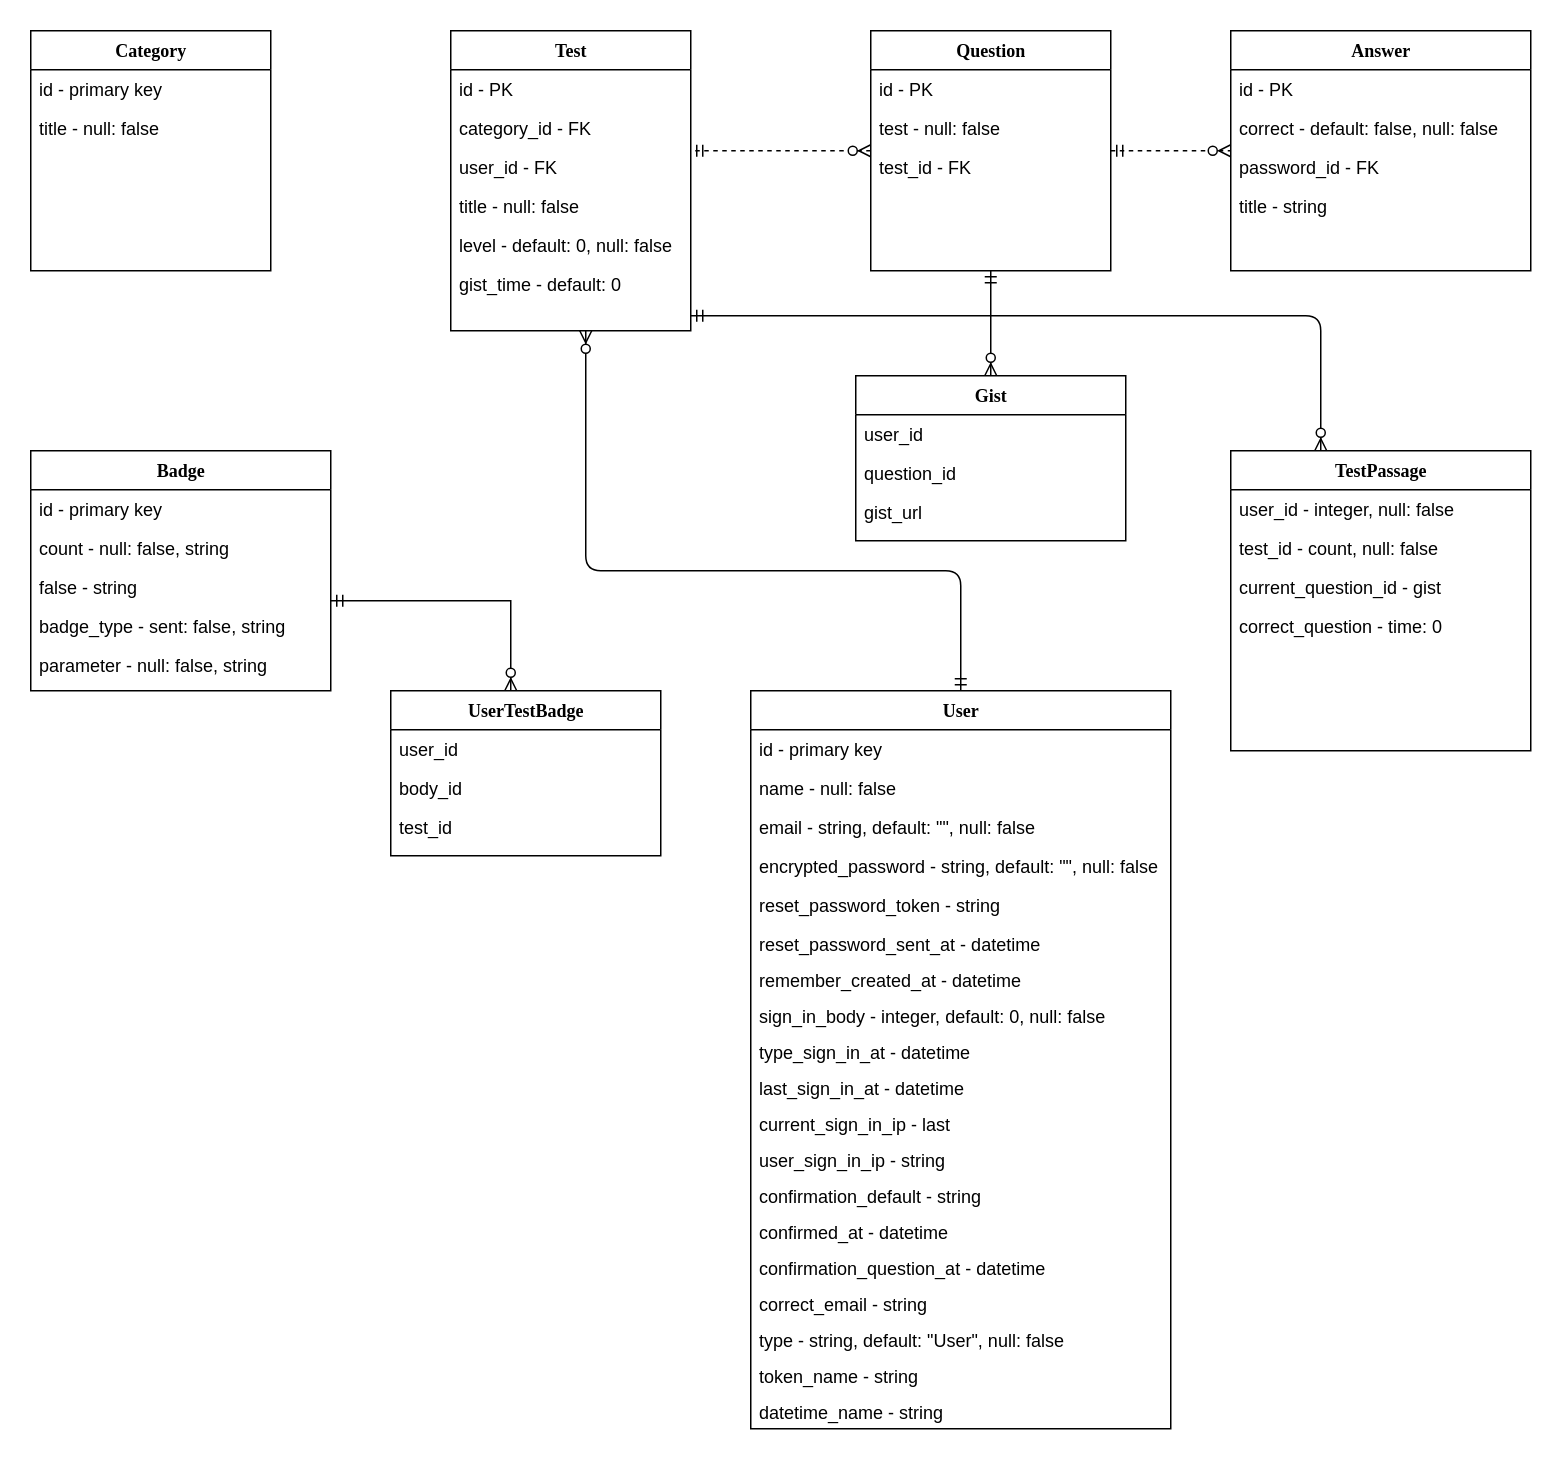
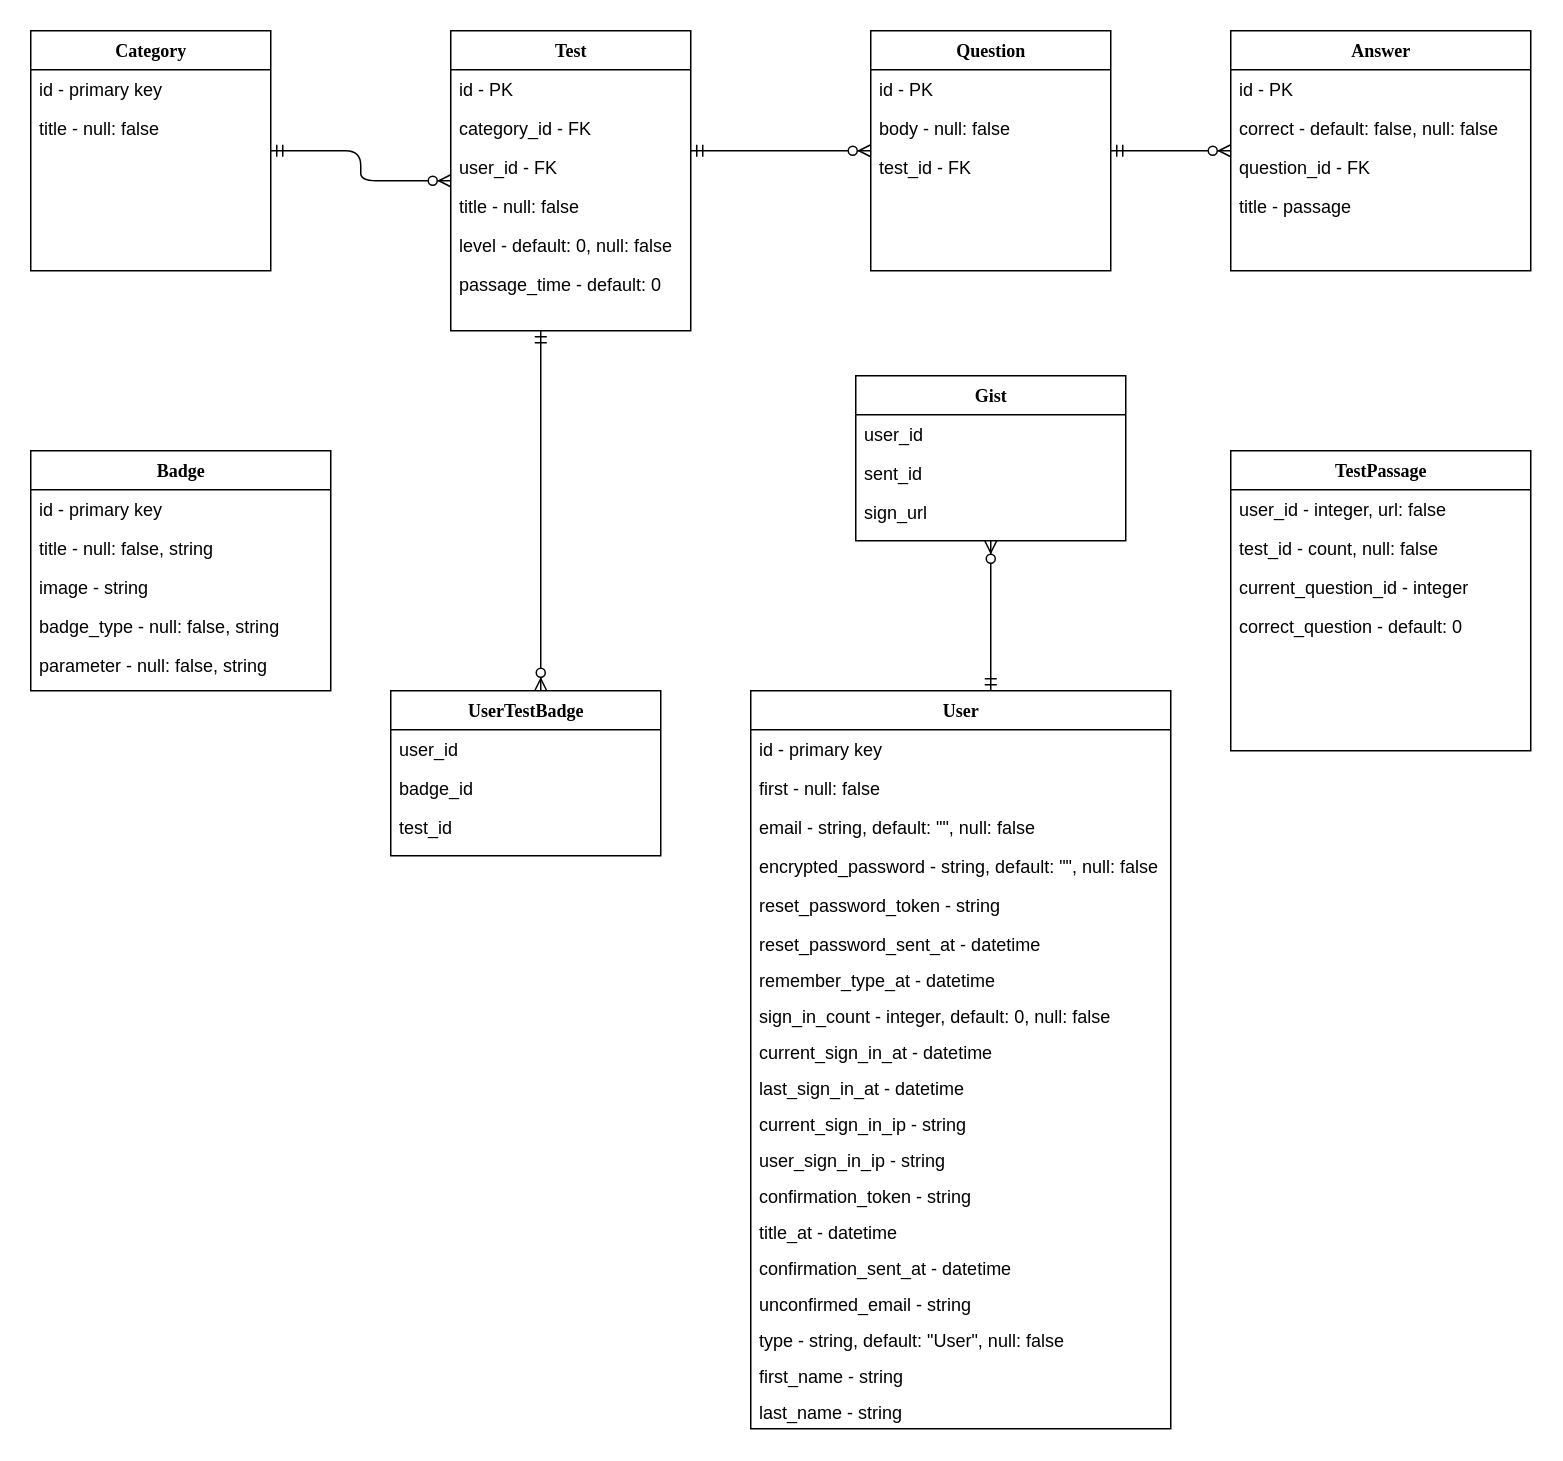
node "test - null: false": label "test - null: false" -> "body - null: false"
edge "Question" -- "user_id - FK": style dashed -> solid
edge "Question" -- "Answer": style dashed -> solid
edge "Category" -- "Test": added
node "password_id - FK": label "password_id - FK" -> "question_id - FK"
node "title - string": label "title - string" -> "title - passage"
node "gist_time - default: 0": label "gist_time - default: 0" -> "passage_time - default: 0"
edge "Test" -- "TestPassage": removed
edge "Question" -- "Gist": removed
node "question_id": label "question_id" -> "sent_id"
node "user_id - integer, null: false": label "user_id - integer, null: false" -> "user_id - integer, url: false"
edge "Test" -- "UserTestBadge": added
node "gist_url": label "gist_url" -> "sign_url"
node "count - null: false, string": label "count - null: false, string" -> "title - null: false, string"
edge "Test" -- "User": removed
node "false - string": label "false - string" -> "image - string"
node "current_question_id - gist": label "current_question_id - gist" -> "current_question_id - integer"
edge "Badge" -- "UserTestBadge": removed
edge "Gist" -- "User": added
node "badge_type - sent: false, string": label "badge_type - sent: false, string" -> "badge_type - null: false, string"
node "correct_question - time: 0": label "correct_question - time: 0" -> "correct_question - default: 0"
node "body_id": label "body_id" -> "badge_id"
node "name - null: false": label "name - null: false" -> "first - null: false"
node "remember_created_at - datetime": label "remember_created_at - datetime" -> "remember_type_at - datetime"
node "sign_in_body - integer, default: 0, null: false": label "sign_in_body - integer, default: 0, null: false" -> "sign_in_count - integer, default: 0, null: false"
node "type_sign_in_at - datetime": label "type_sign_in_at - datetime" -> "current_sign_in_at - datetime"
node "current_sign_in_ip - last": label "current_sign_in_ip - last" -> "current_sign_in_ip - string"
node "confirmation_default - string": label "confirmation_default - string" -> "confirmation_token - string"
node "confirmed_at - datetime": label "confirmed_at - datetime" -> "title_at - datetime"
node "confirmation_question_at - datetime": label "confirmation_question_at - datetime" -> "confirmation_sent_at - datetime"
node "correct_email - string": label "correct_email - string" -> "unconfirmed_email - string"
node "token_name - string": label "token_name - string" -> "first_name - string"
node "datetime_name - string": label "datetime_name - string" -> "last_name - string"
